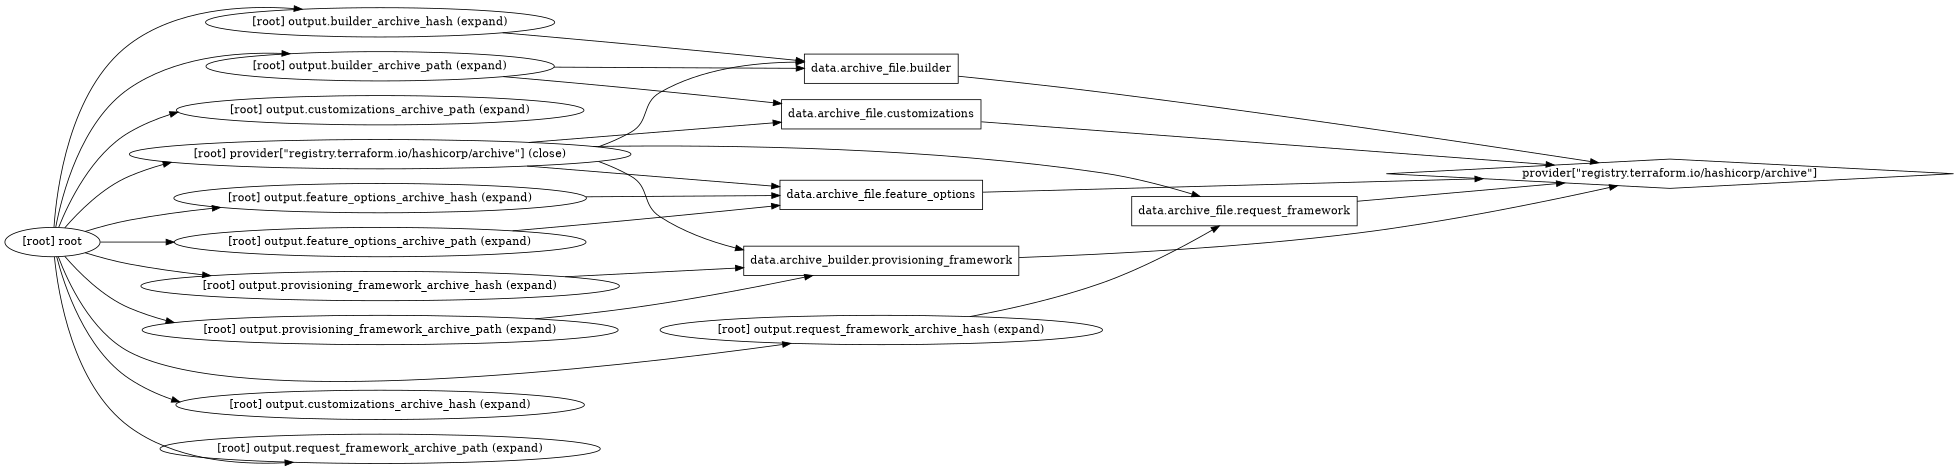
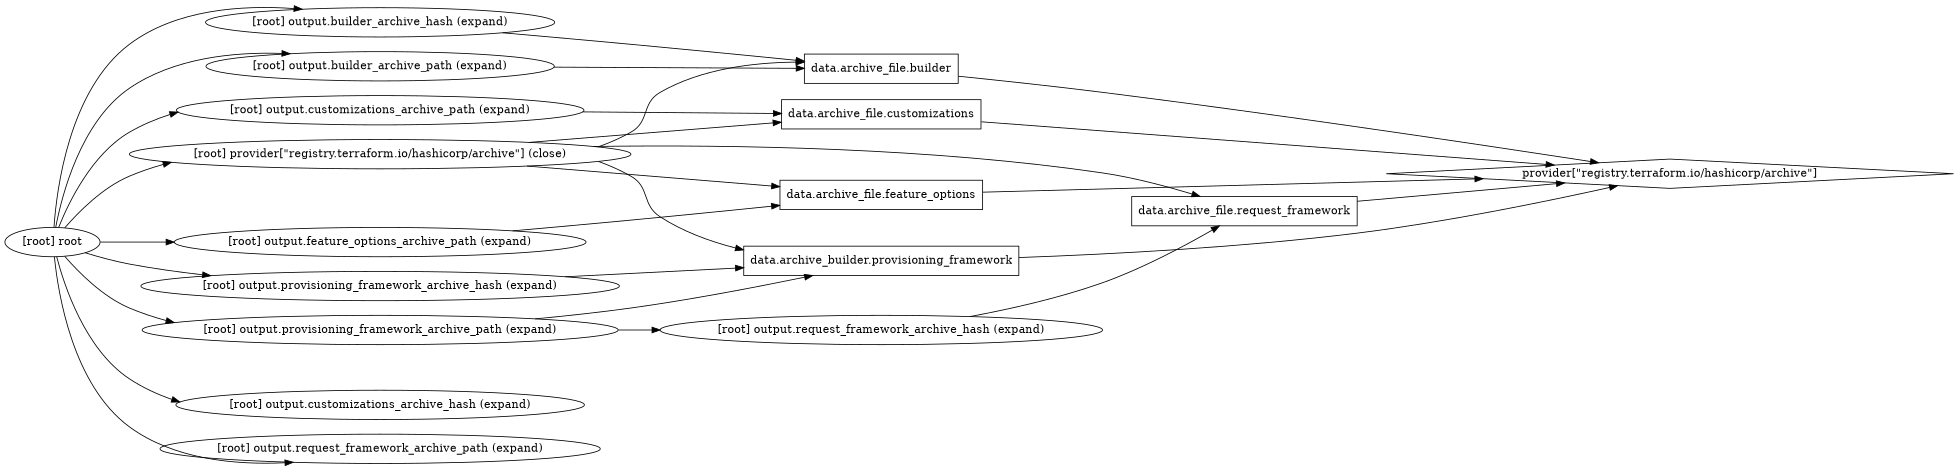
edge "[root] output.builder_archive_path (expand)" -> "data.archive_file.customizations": now "[root] output.customizations_archive_path (expand)" -> "data.archive_file.customizations"
node "[root] output.feature_options_archive_hash (expand)": removed
edge "[root] root" -> "[root] output.request_framework_archive_hash (expand)": now "[root] output.provisioning_framework_archive_path (expand)" -> "[root] output.request_framework_archive_hash (expand)"
